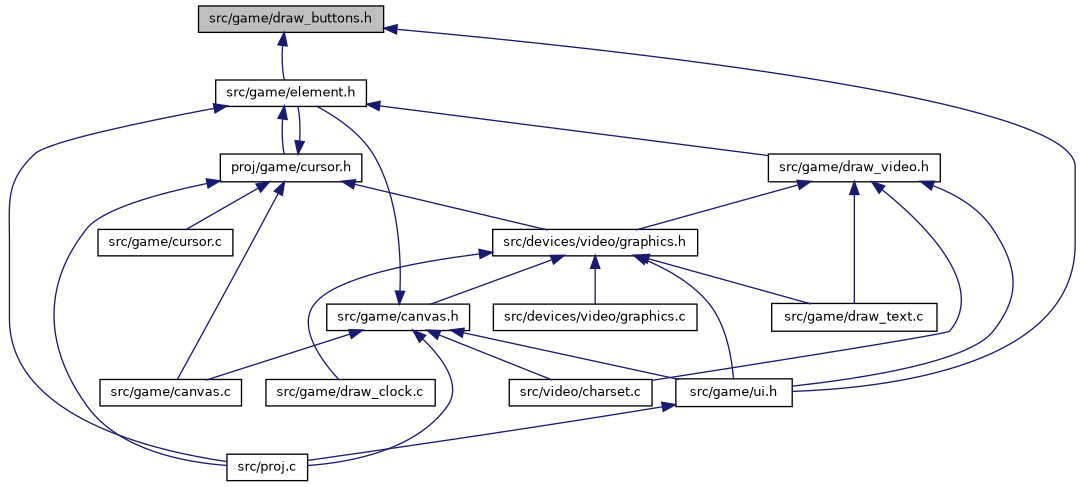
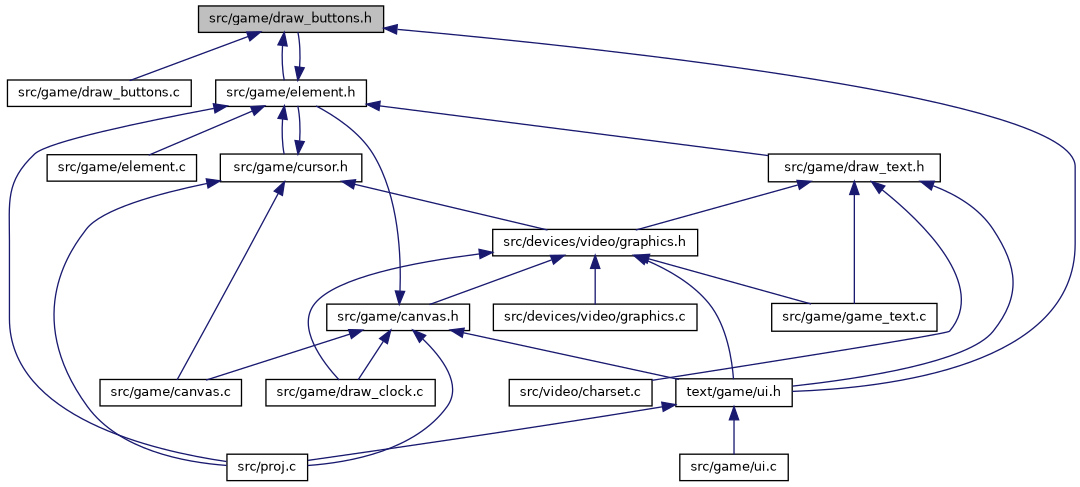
edge "src/game/draw_buttons.h" -> "src/game/element.h": added
node "src/game/draw_buttons.c": added
node "src/game/element.c": added
node "proj/game/cursor.h": label "proj/game/cursor.h" -> "src/game/cursor.h"
node "src/game/draw_video.h": label "src/game/draw_video.h" -> "src/game/draw_text.h"
node "src/game/cursor.c": removed
node "src/game/draw_text.c": label "src/game/draw_text.c" -> "src/game/game_text.c"
edge "src/video/charset.c" -> "src/game/canvas.h": now "src/game/draw_clock.c" -> "src/game/canvas.h"
node "src/game/ui.h": label "src/game/ui.h" -> "text/game/ui.h"
node "src/game/ui.c": added
